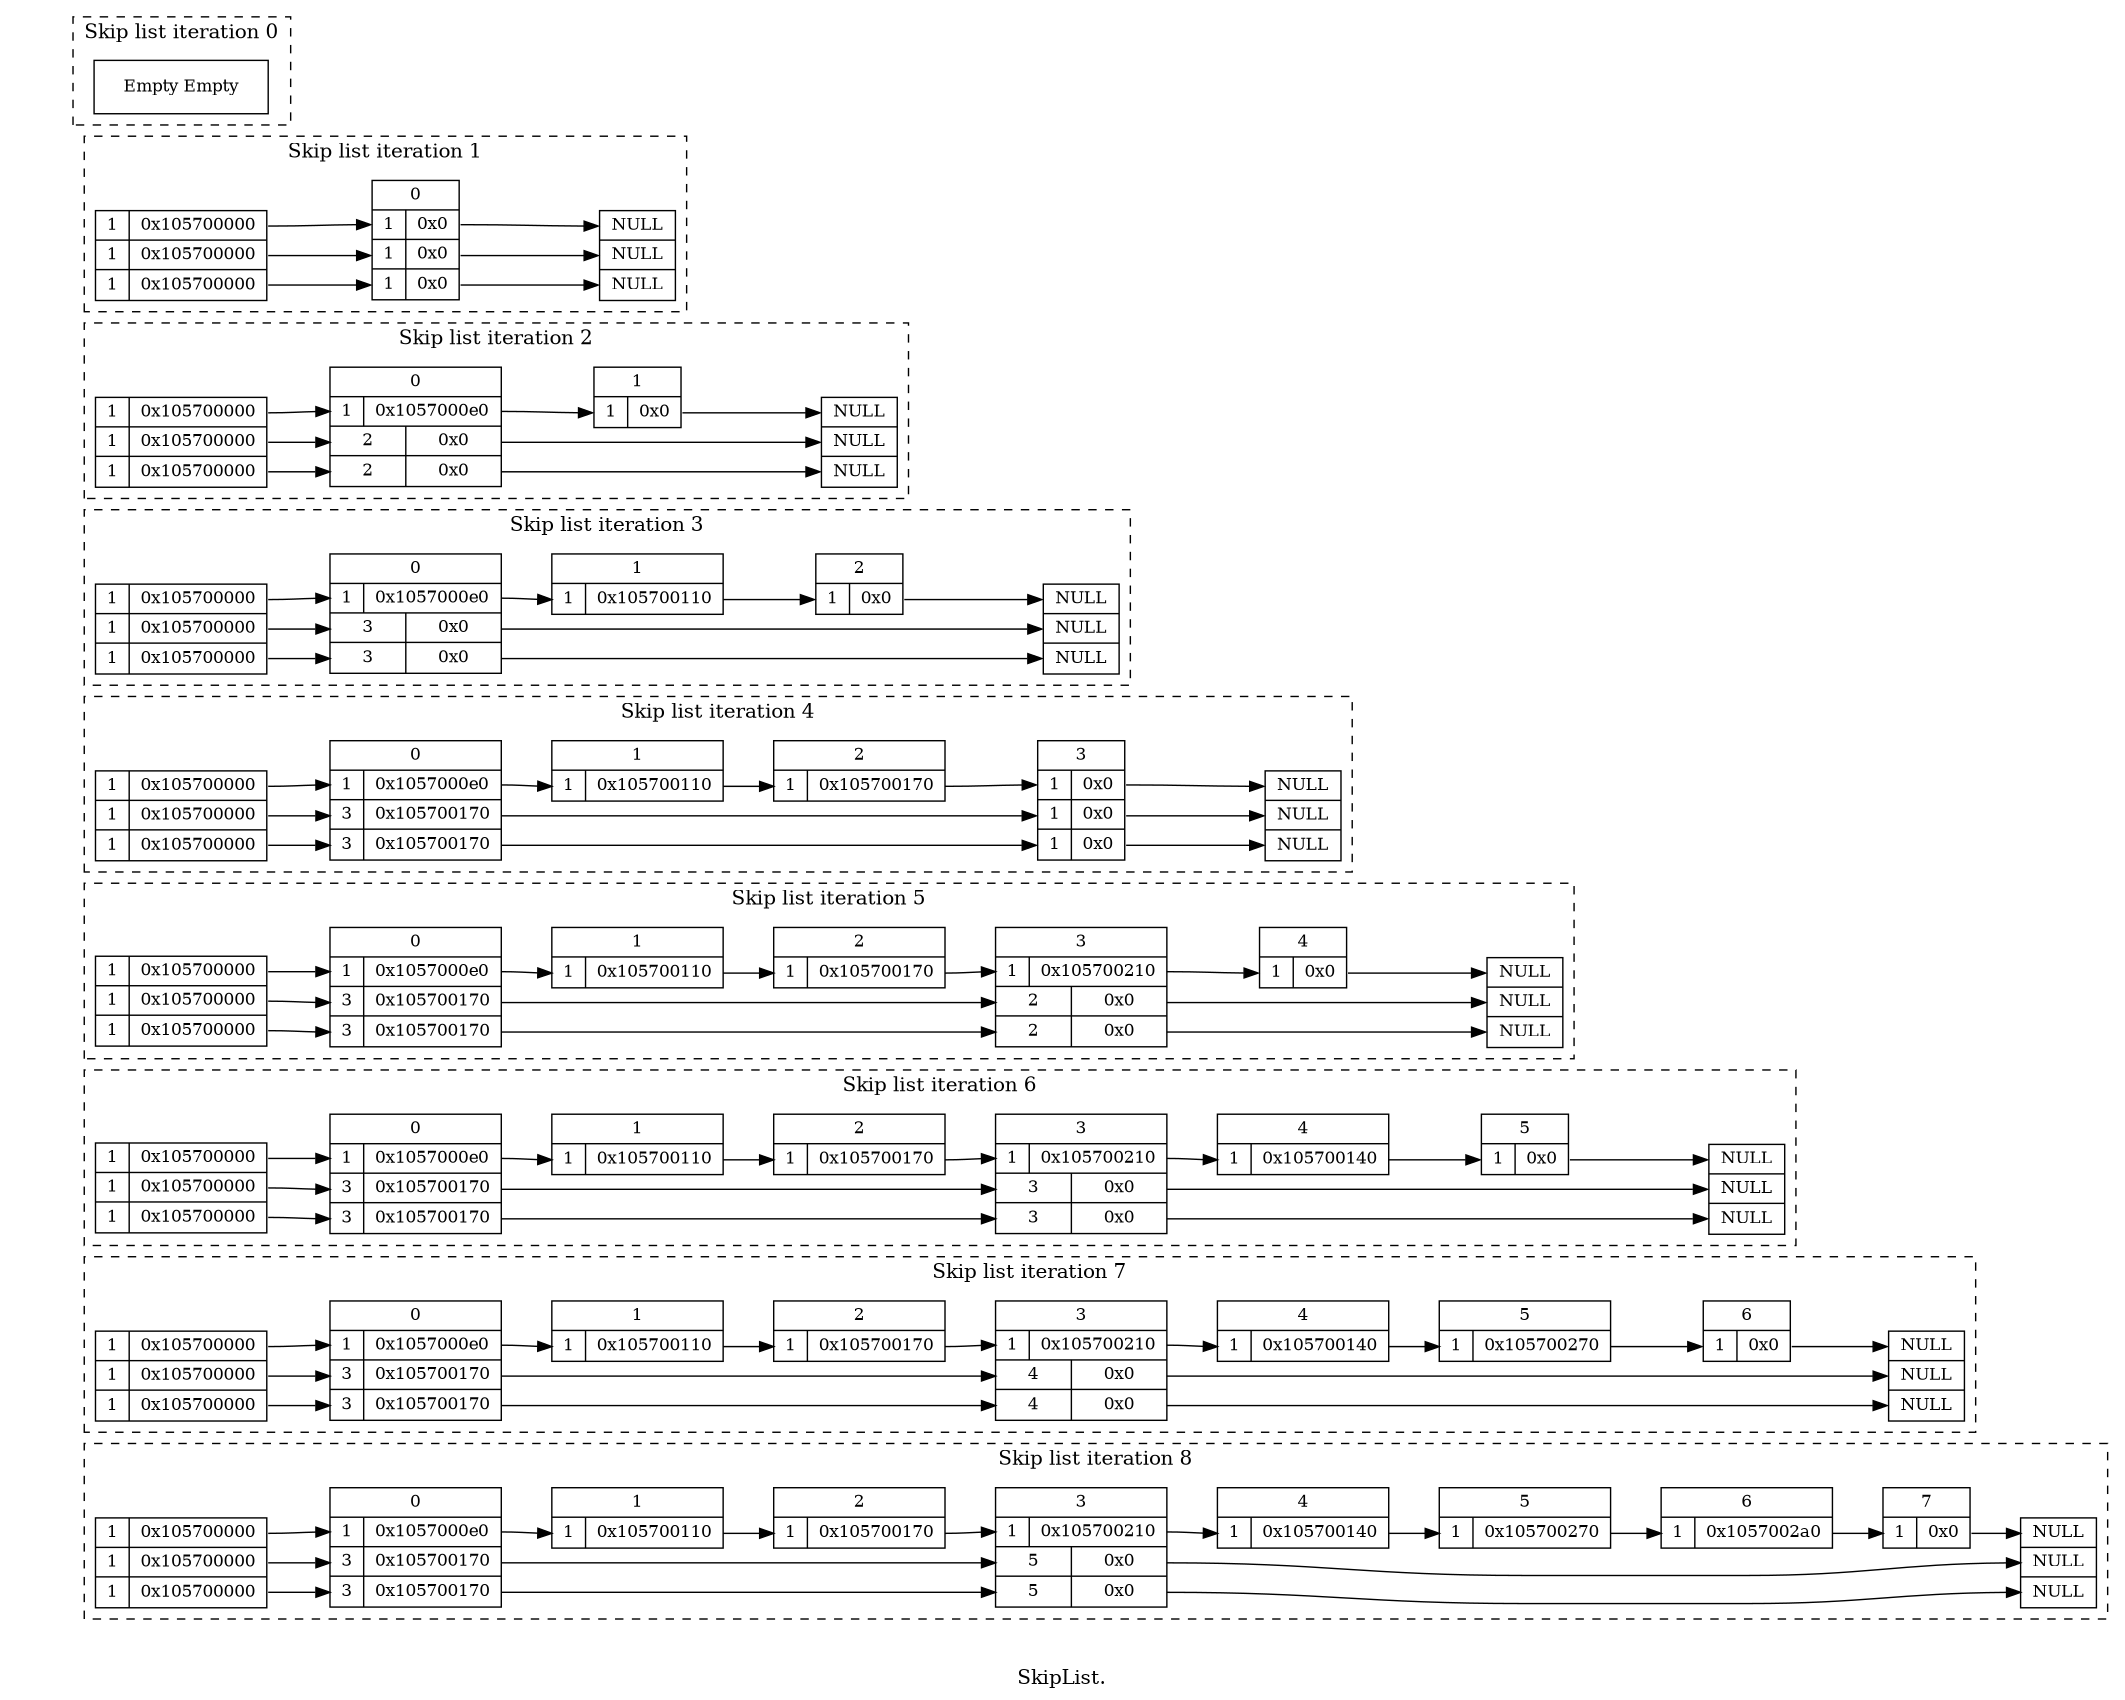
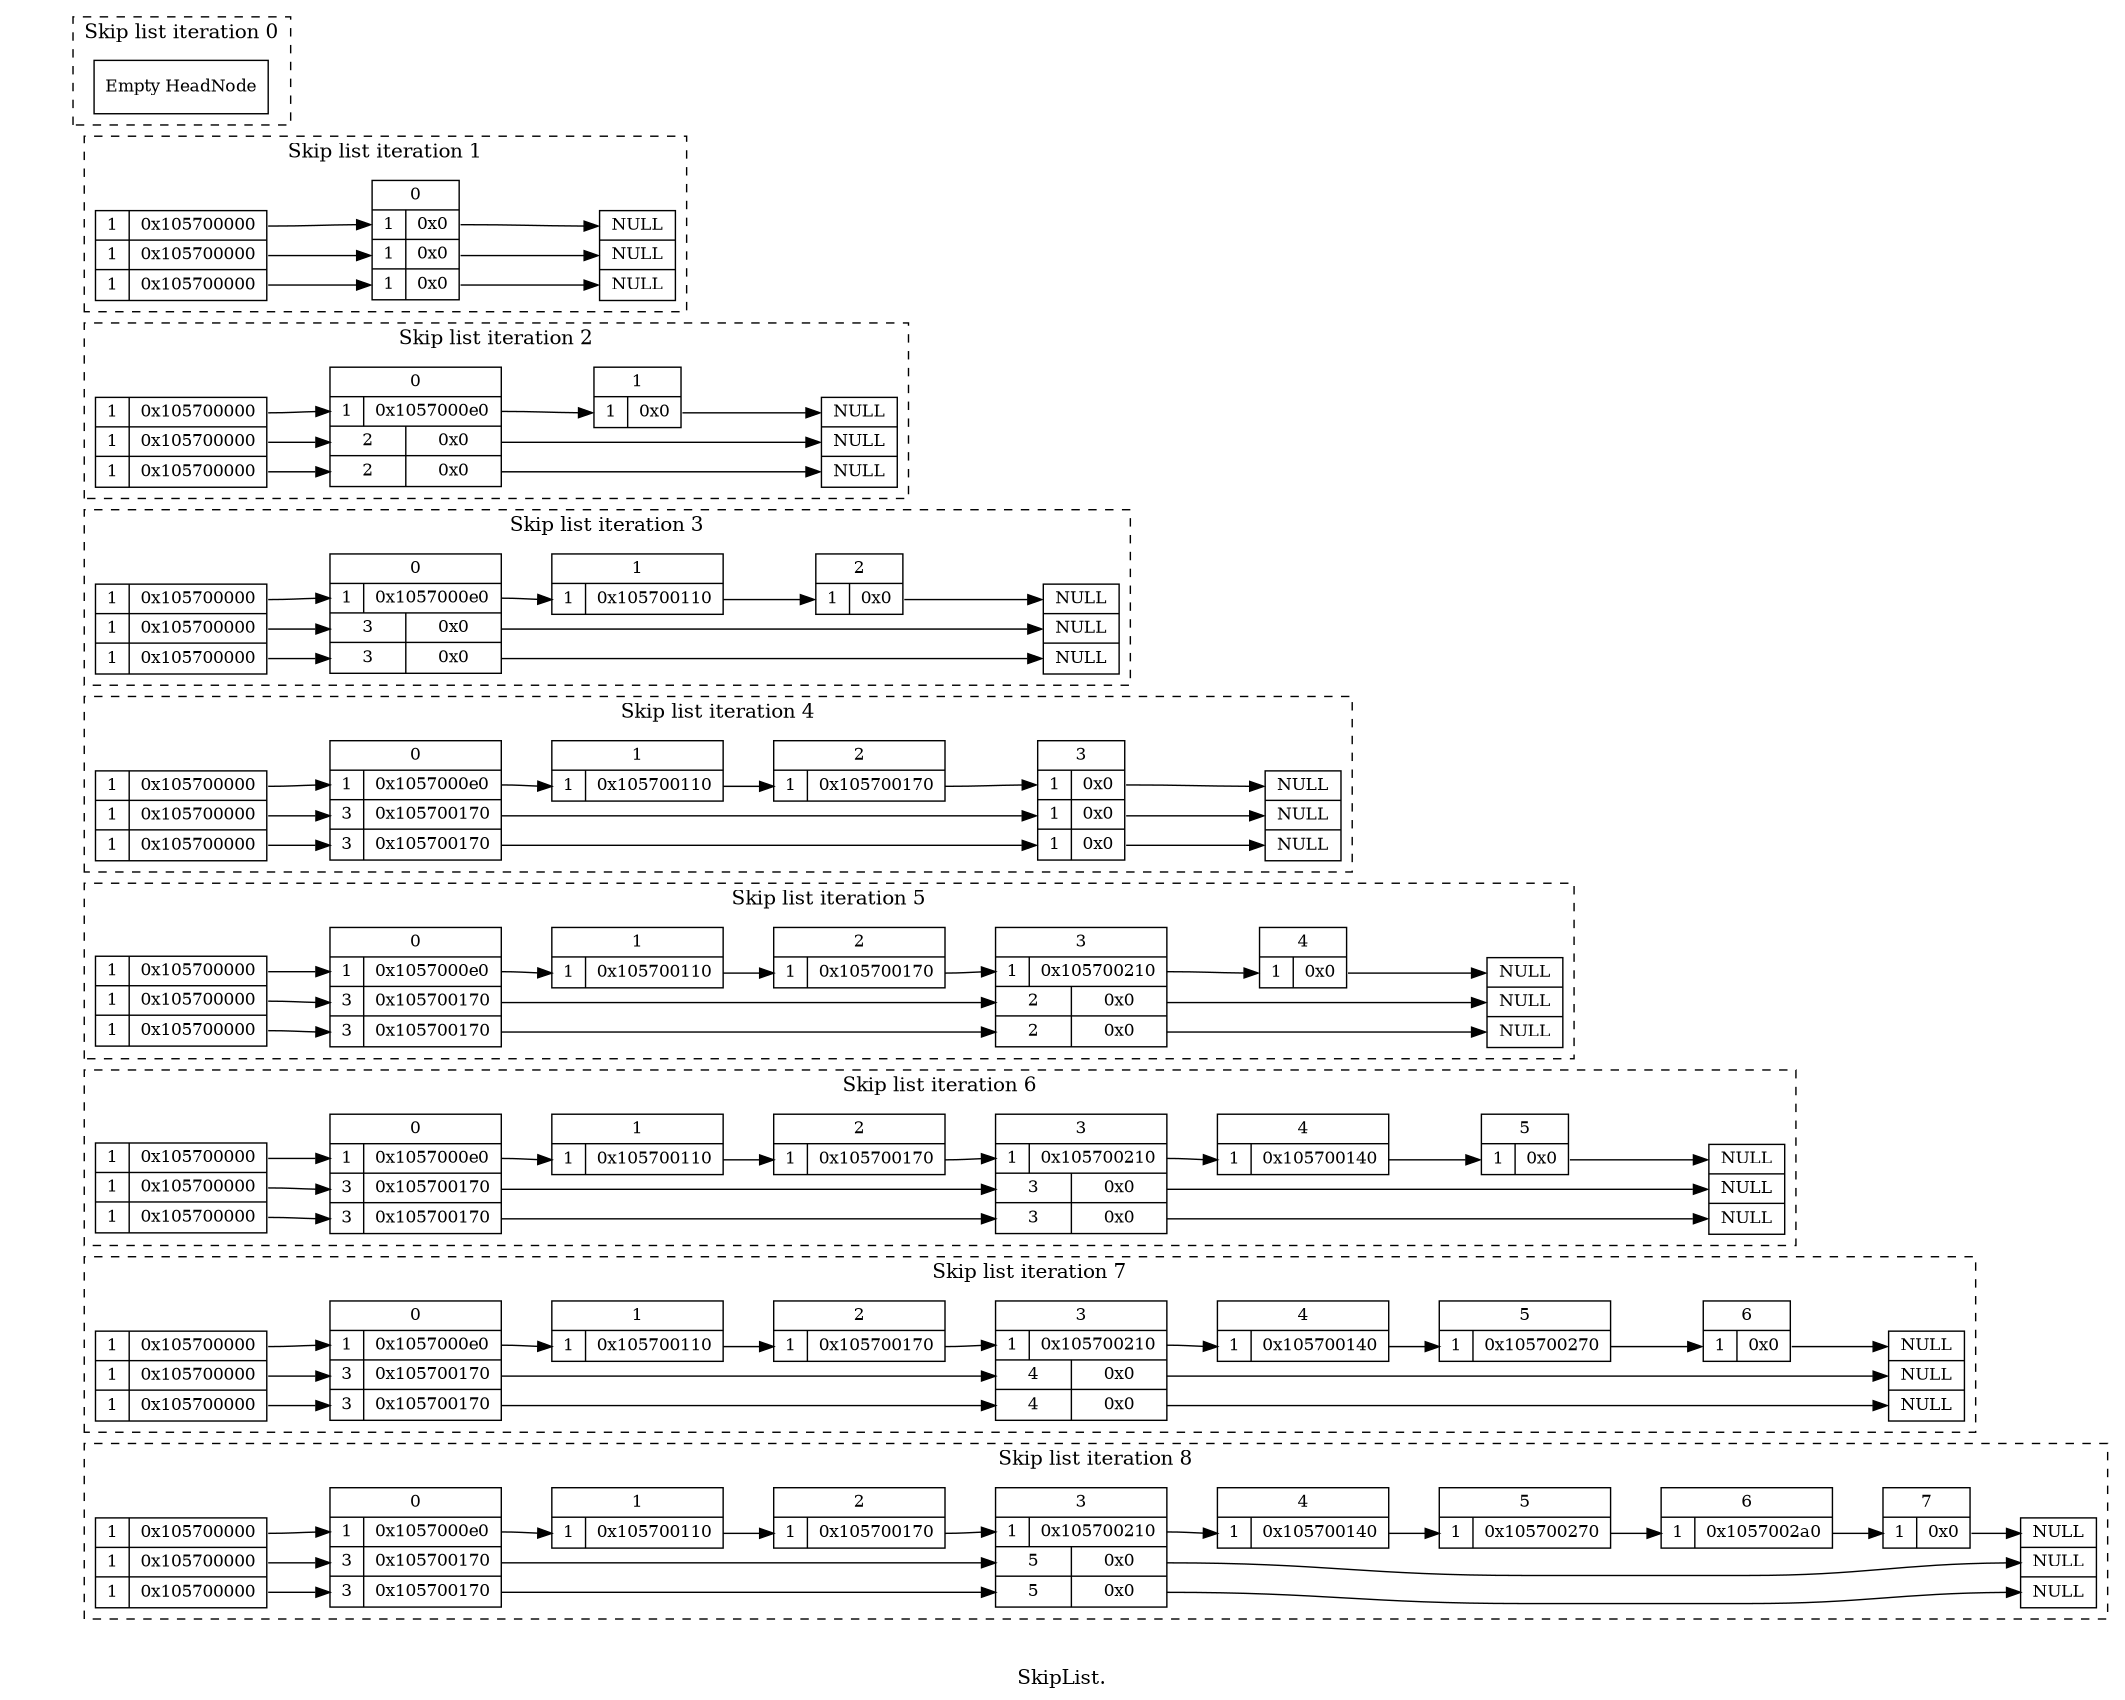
node "Empty Empty": label "Empty Empty" -> "Empty HeadNode"
